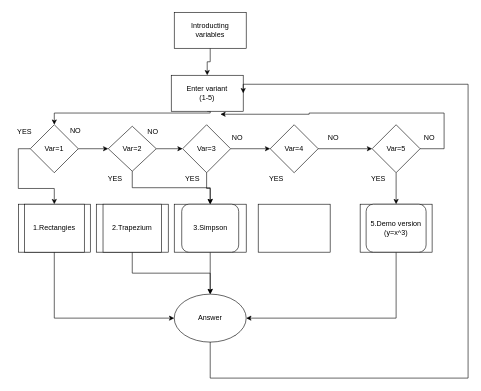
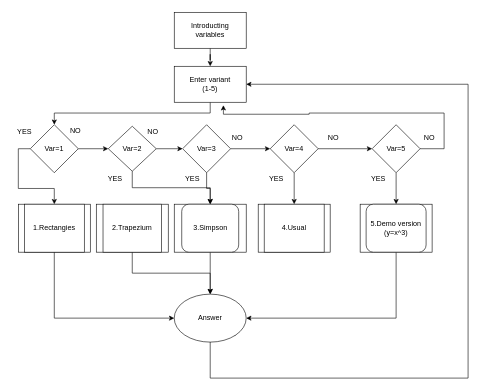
node "Enter variant (1-5)": moved (207, 93) -> (210, 84)
edge "Var=4" -> "4.Usual": added
node "4.Usual": added
